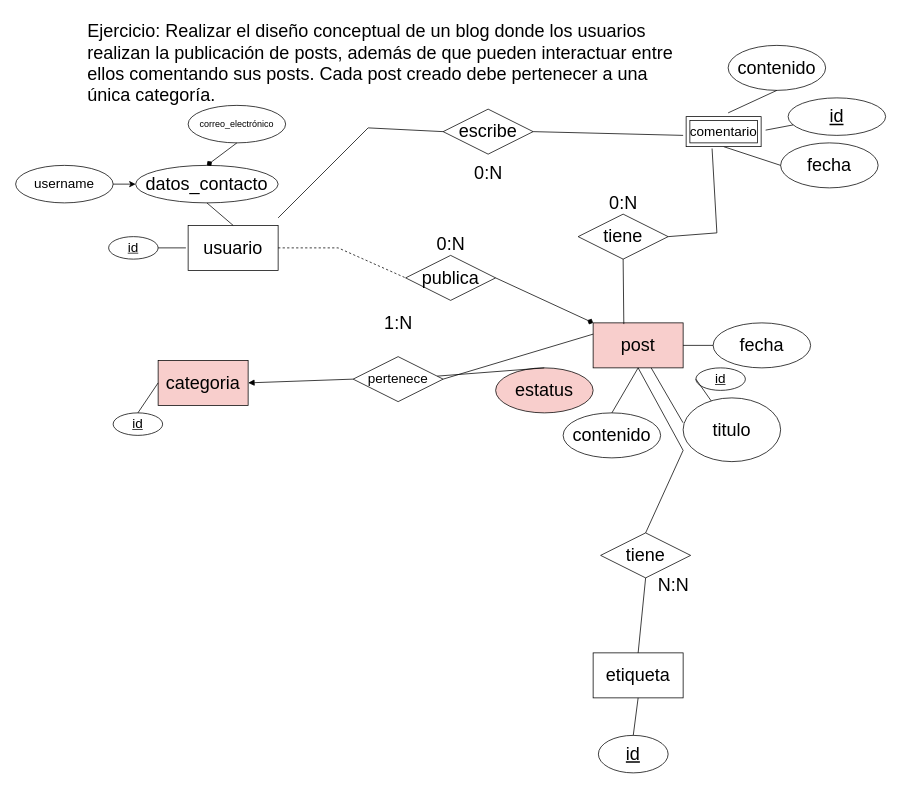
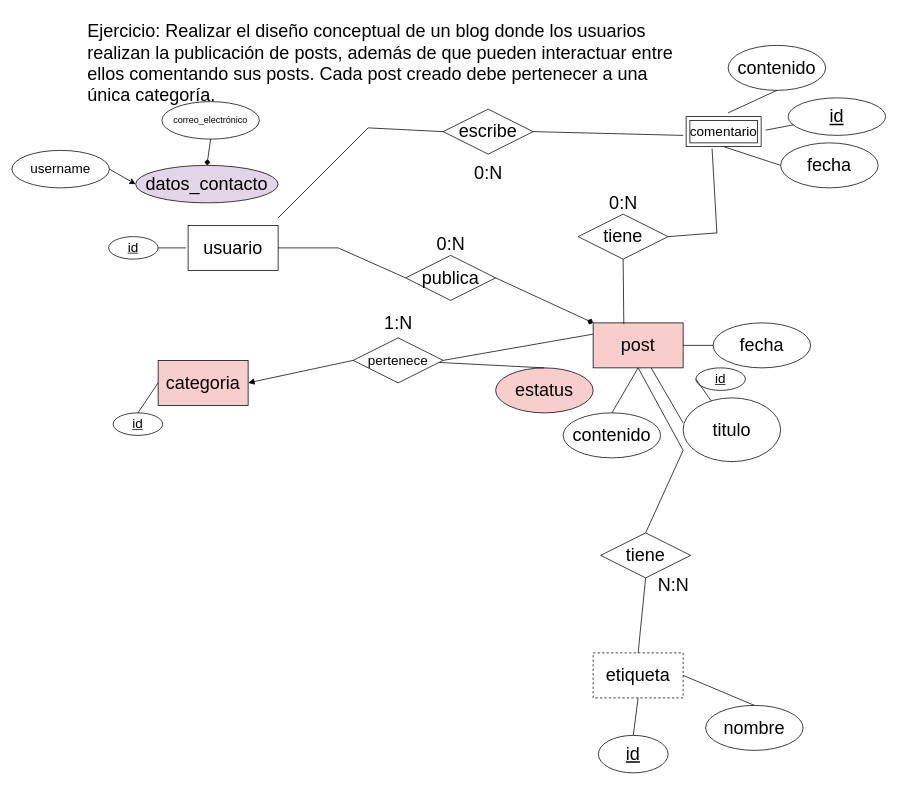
node "correo_electrónico": moved (237, 124) -> (210, 120)
node "username": moved (64, 184) -> (60, 169)
node "datos_contacto": fillcolor #ffffff -> #e1d5e7
edge "datos_contacto" -- "usuario": removed
edge "usuario" -- "publica": style dashed -> solid
node "pertenece": moved (398, 379) -> (398, 360)
node "etiqueta": style solid -> dashed
edge "etiqueta" -- "nombre": added
node "nombre": added
